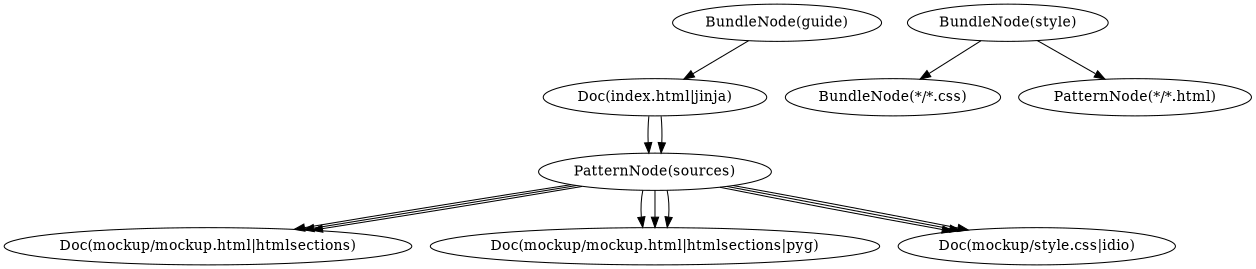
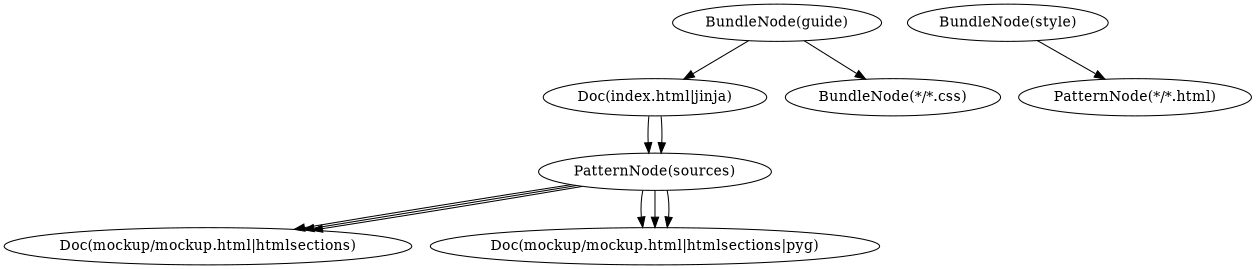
edge "BundleNode(style)" -> "BundleNode(*/*.css)": now "BundleNode(guide)" -> "BundleNode(*/*.css)"
node "Doc(mockup/style.css|idio)": removed
